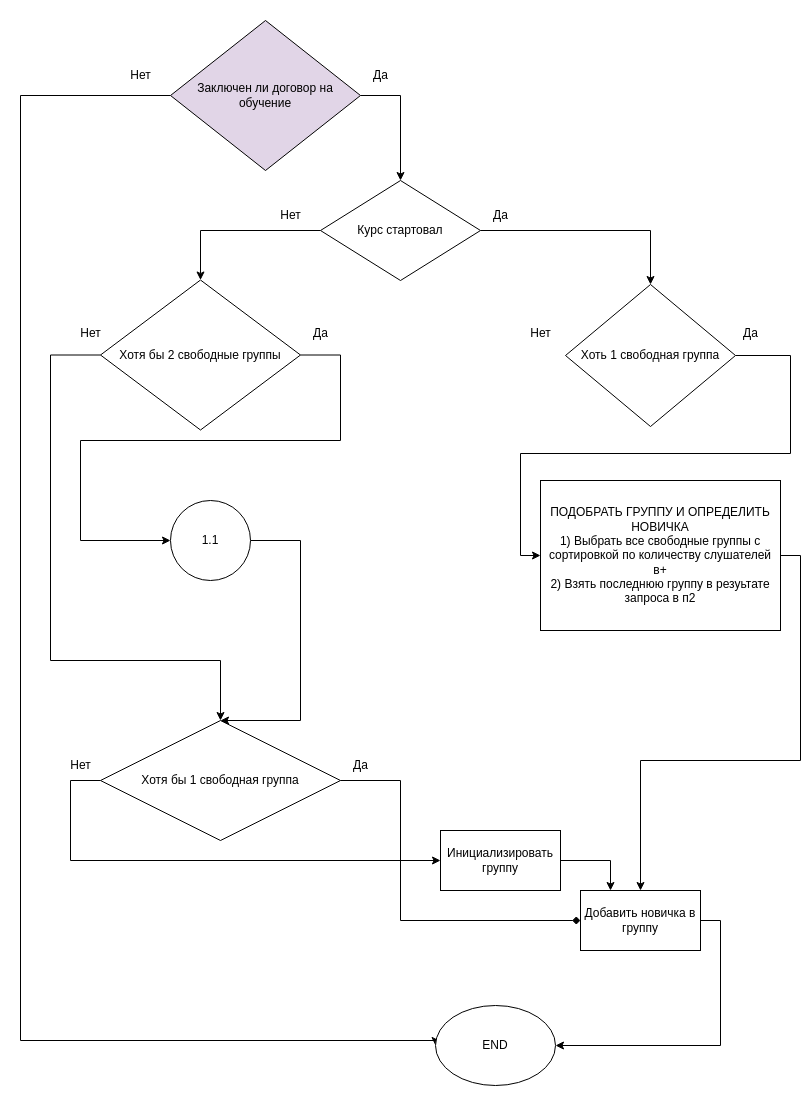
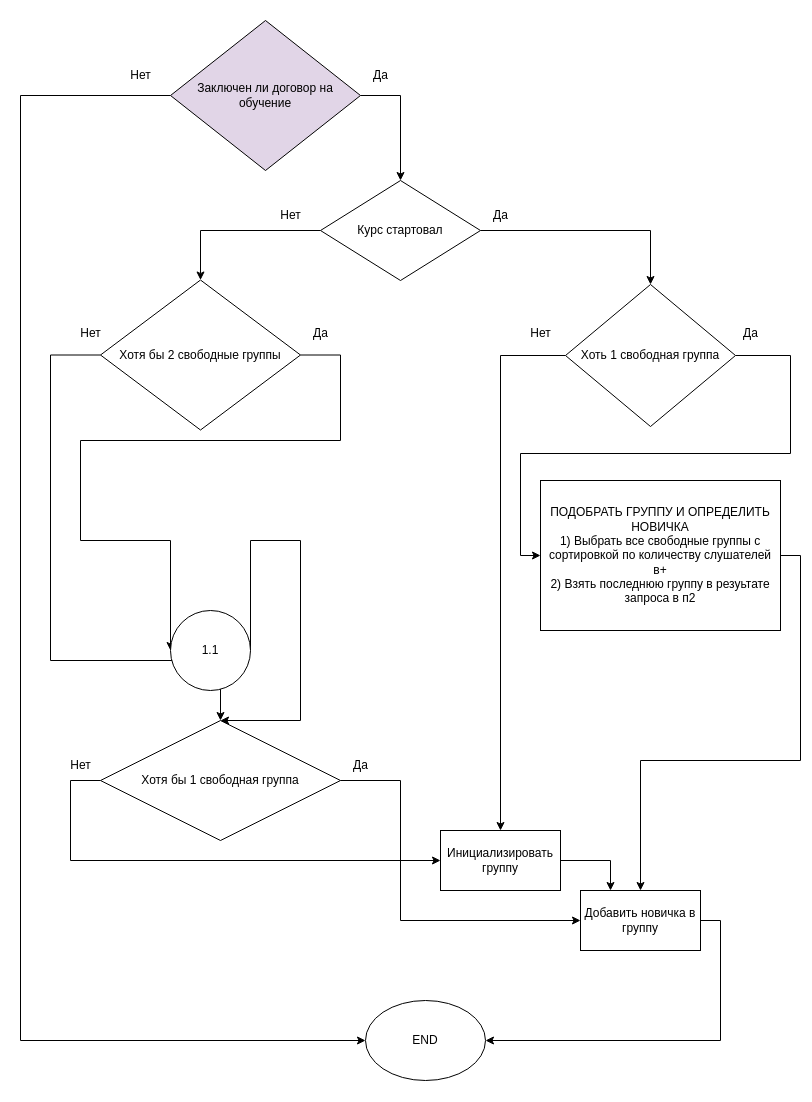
node "1.1": moved (211, 541) -> (211, 651)
edge "Хоть 1 свободная группа" -> "Инициализировать группу": added
edge "Хотя бы 1 свободная группа" -> "Добавить новичка в группу": arrowhead diamond -> classic
node "END": moved (496, 1046) -> (426, 1041)
